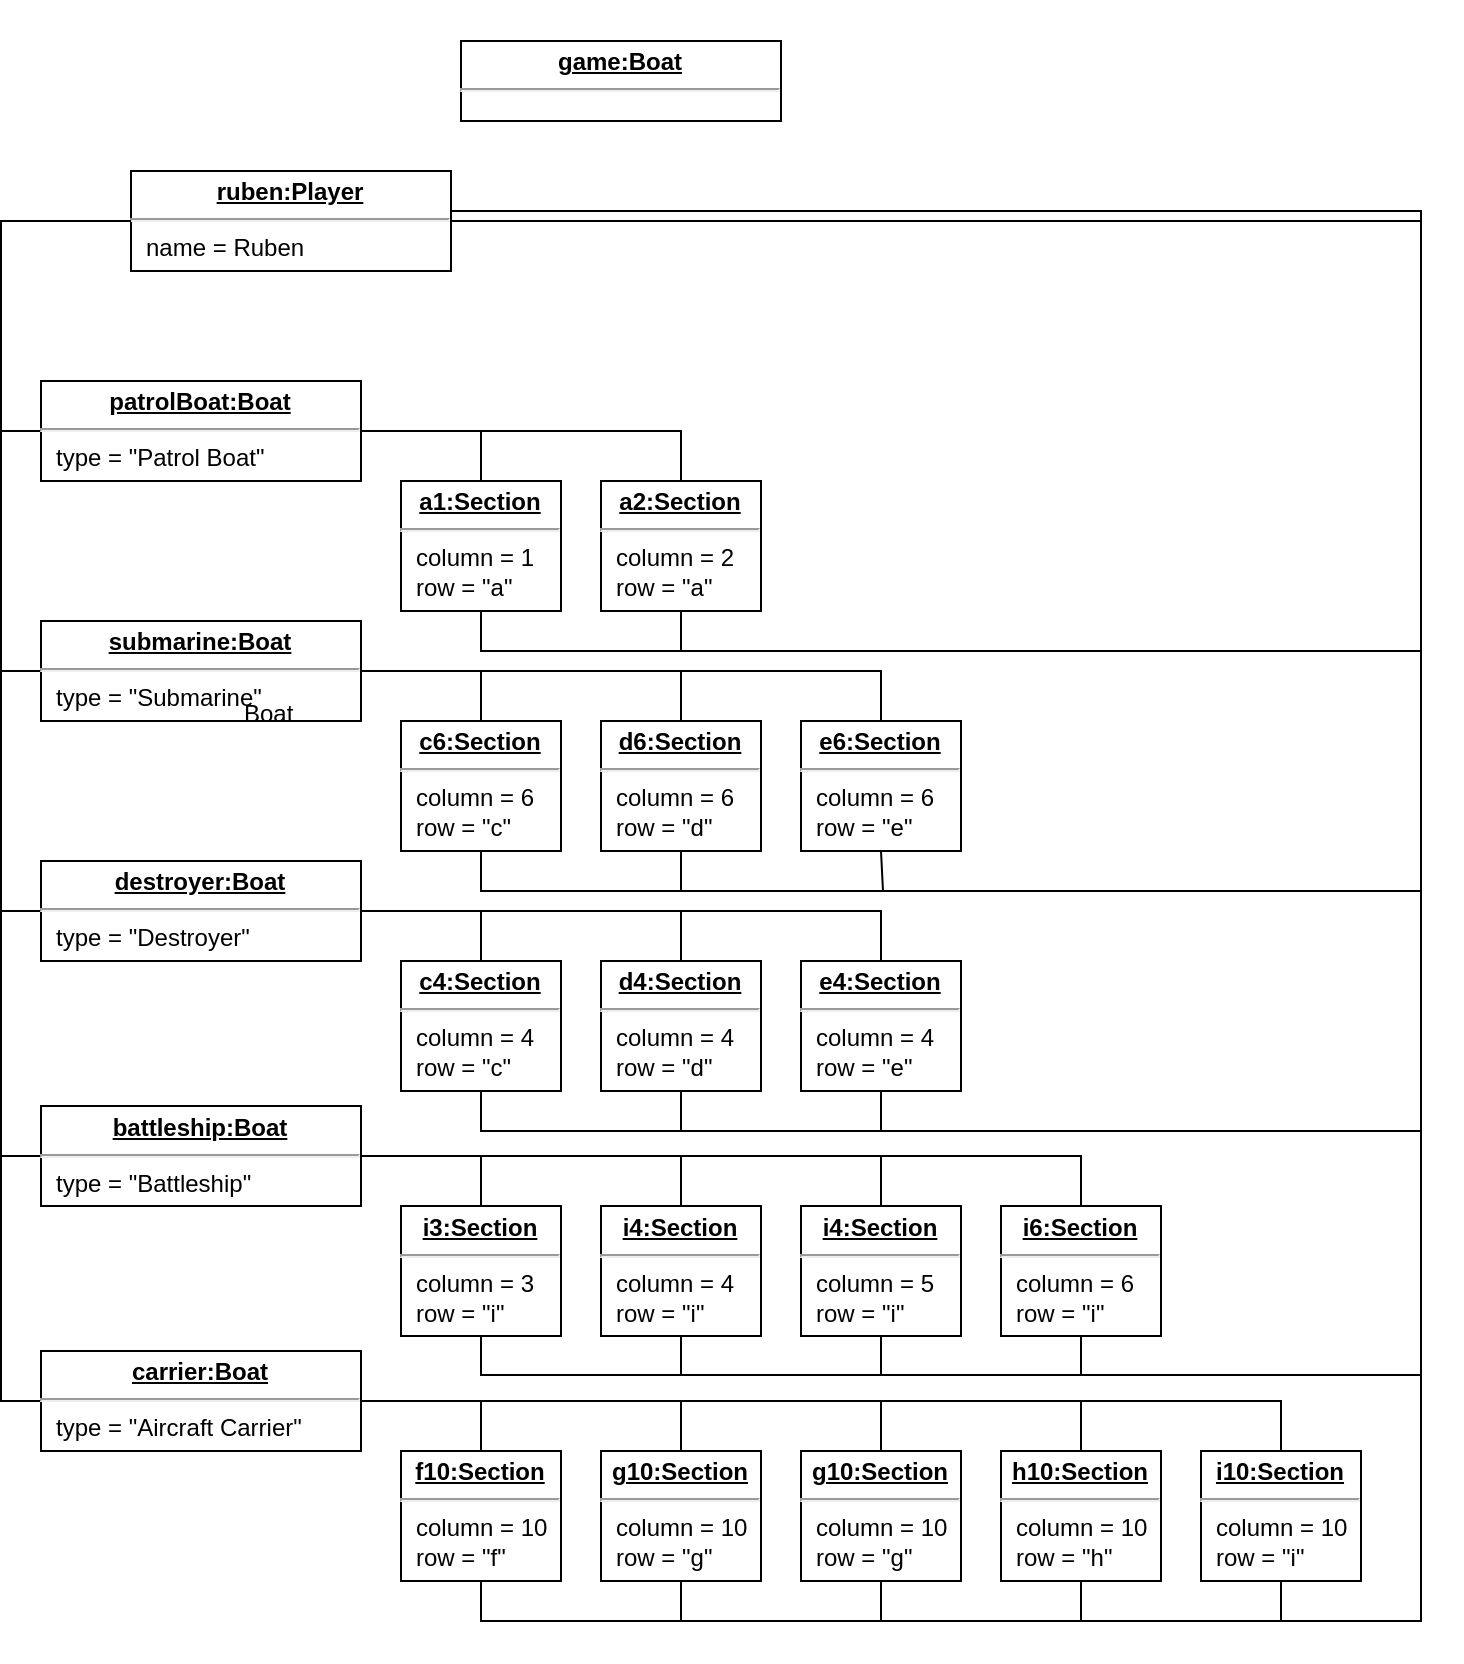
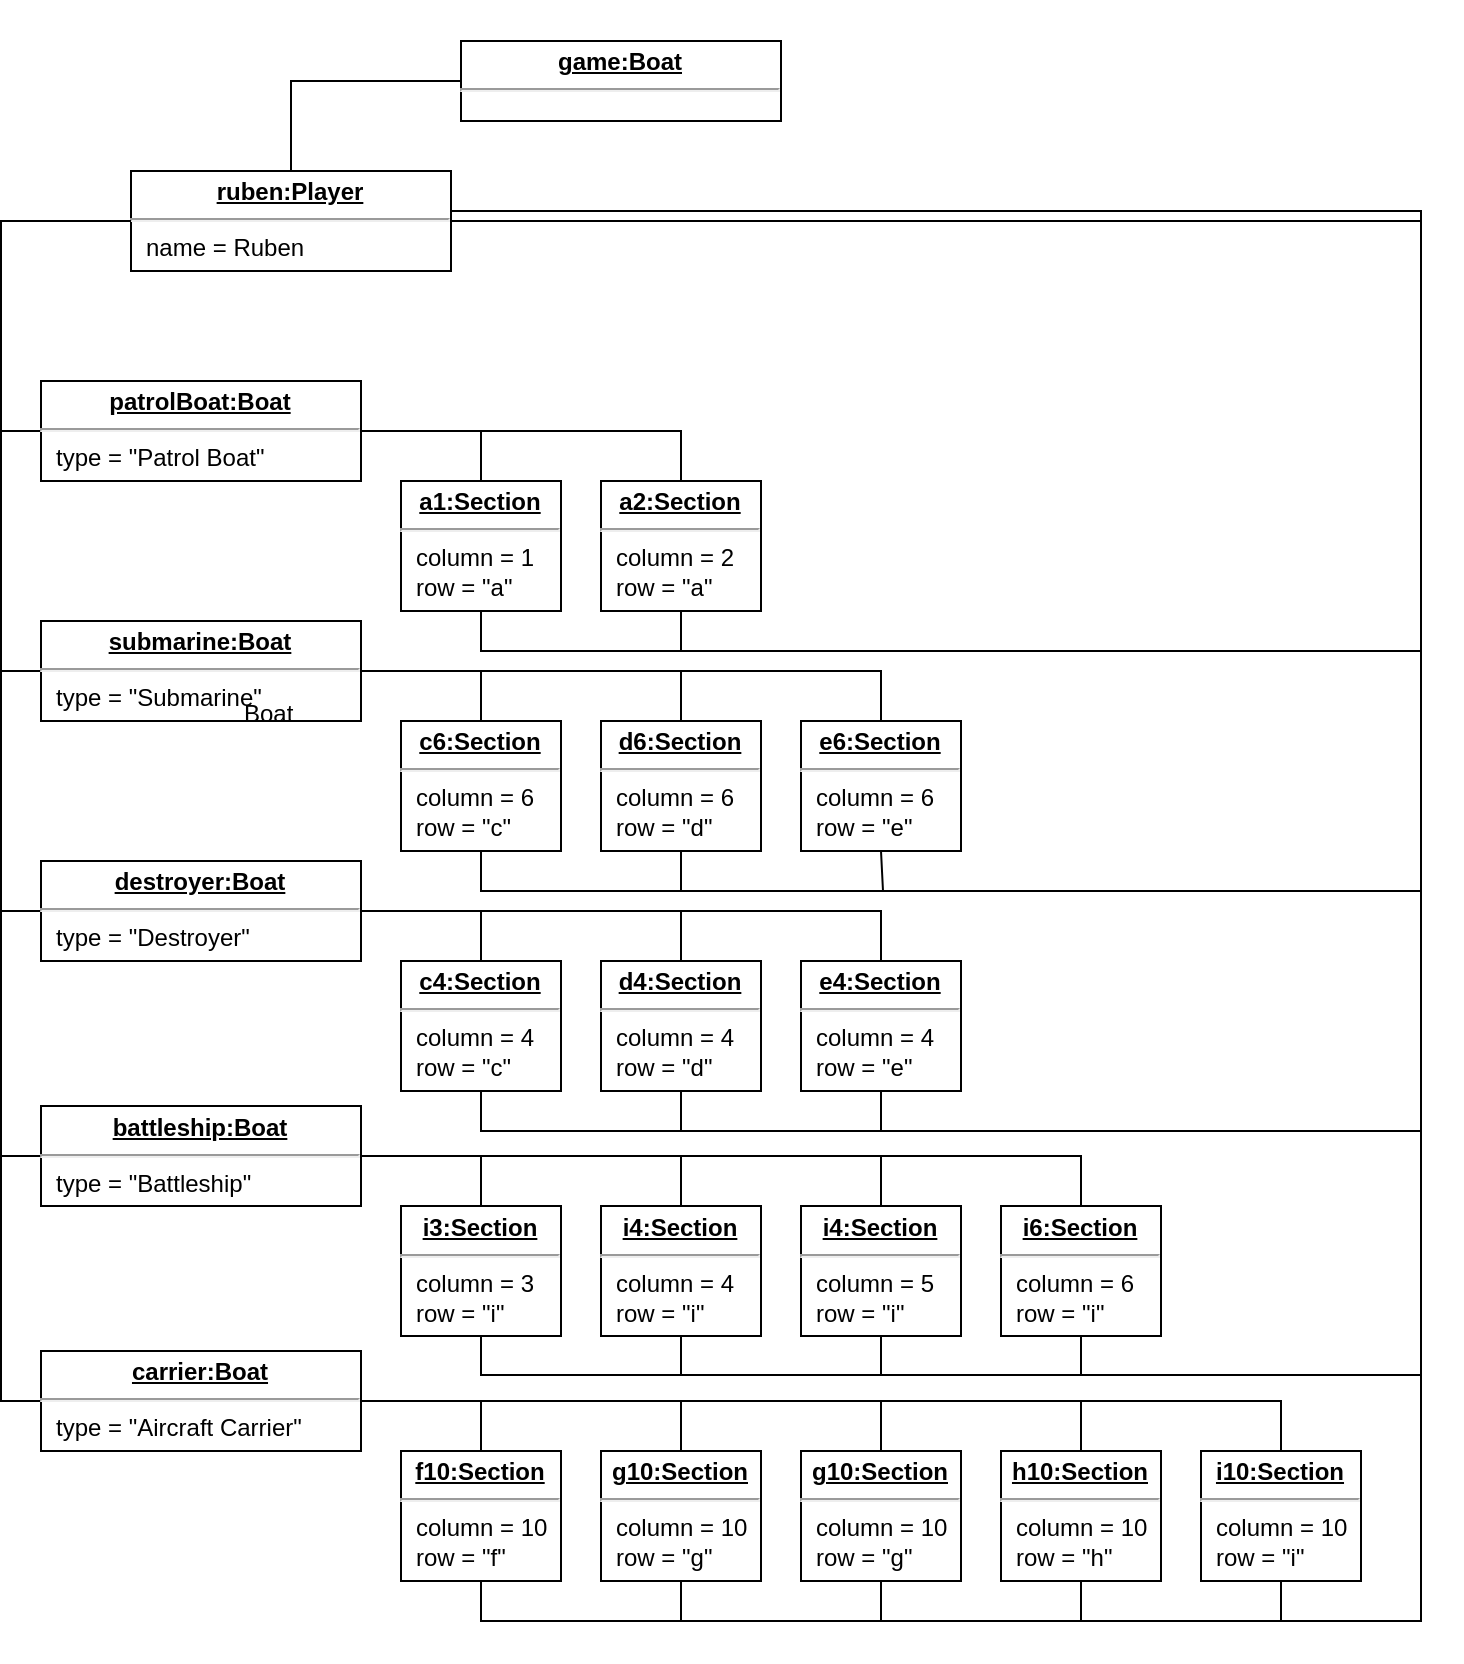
edge "game:Boat" -- "ruben:Player name = Ruben": added
